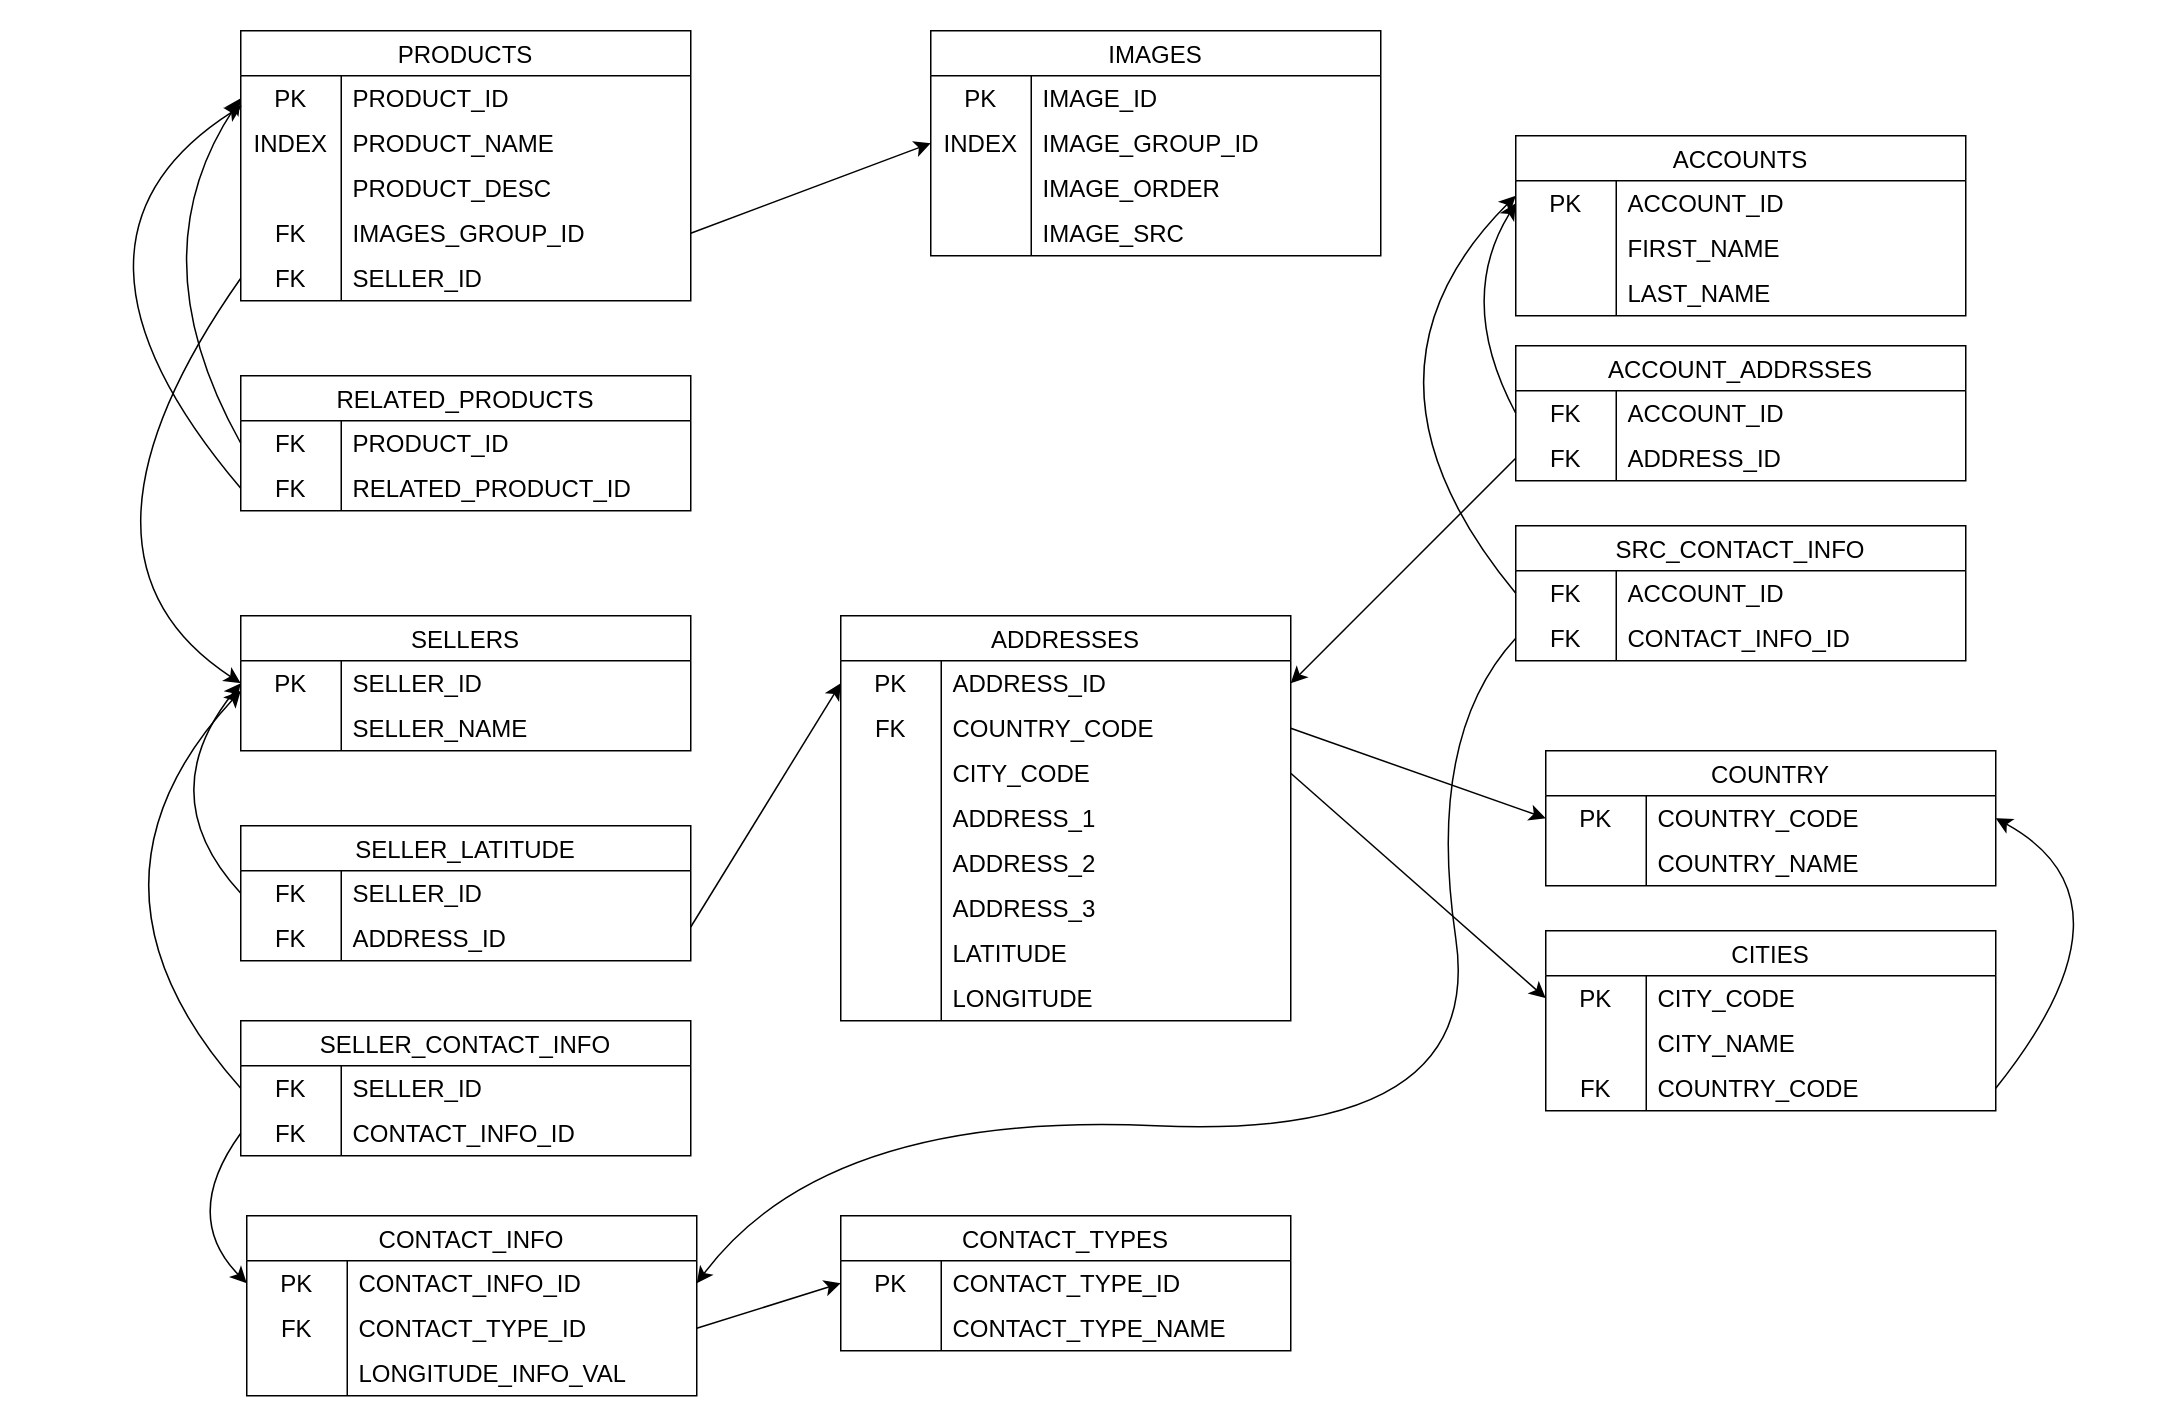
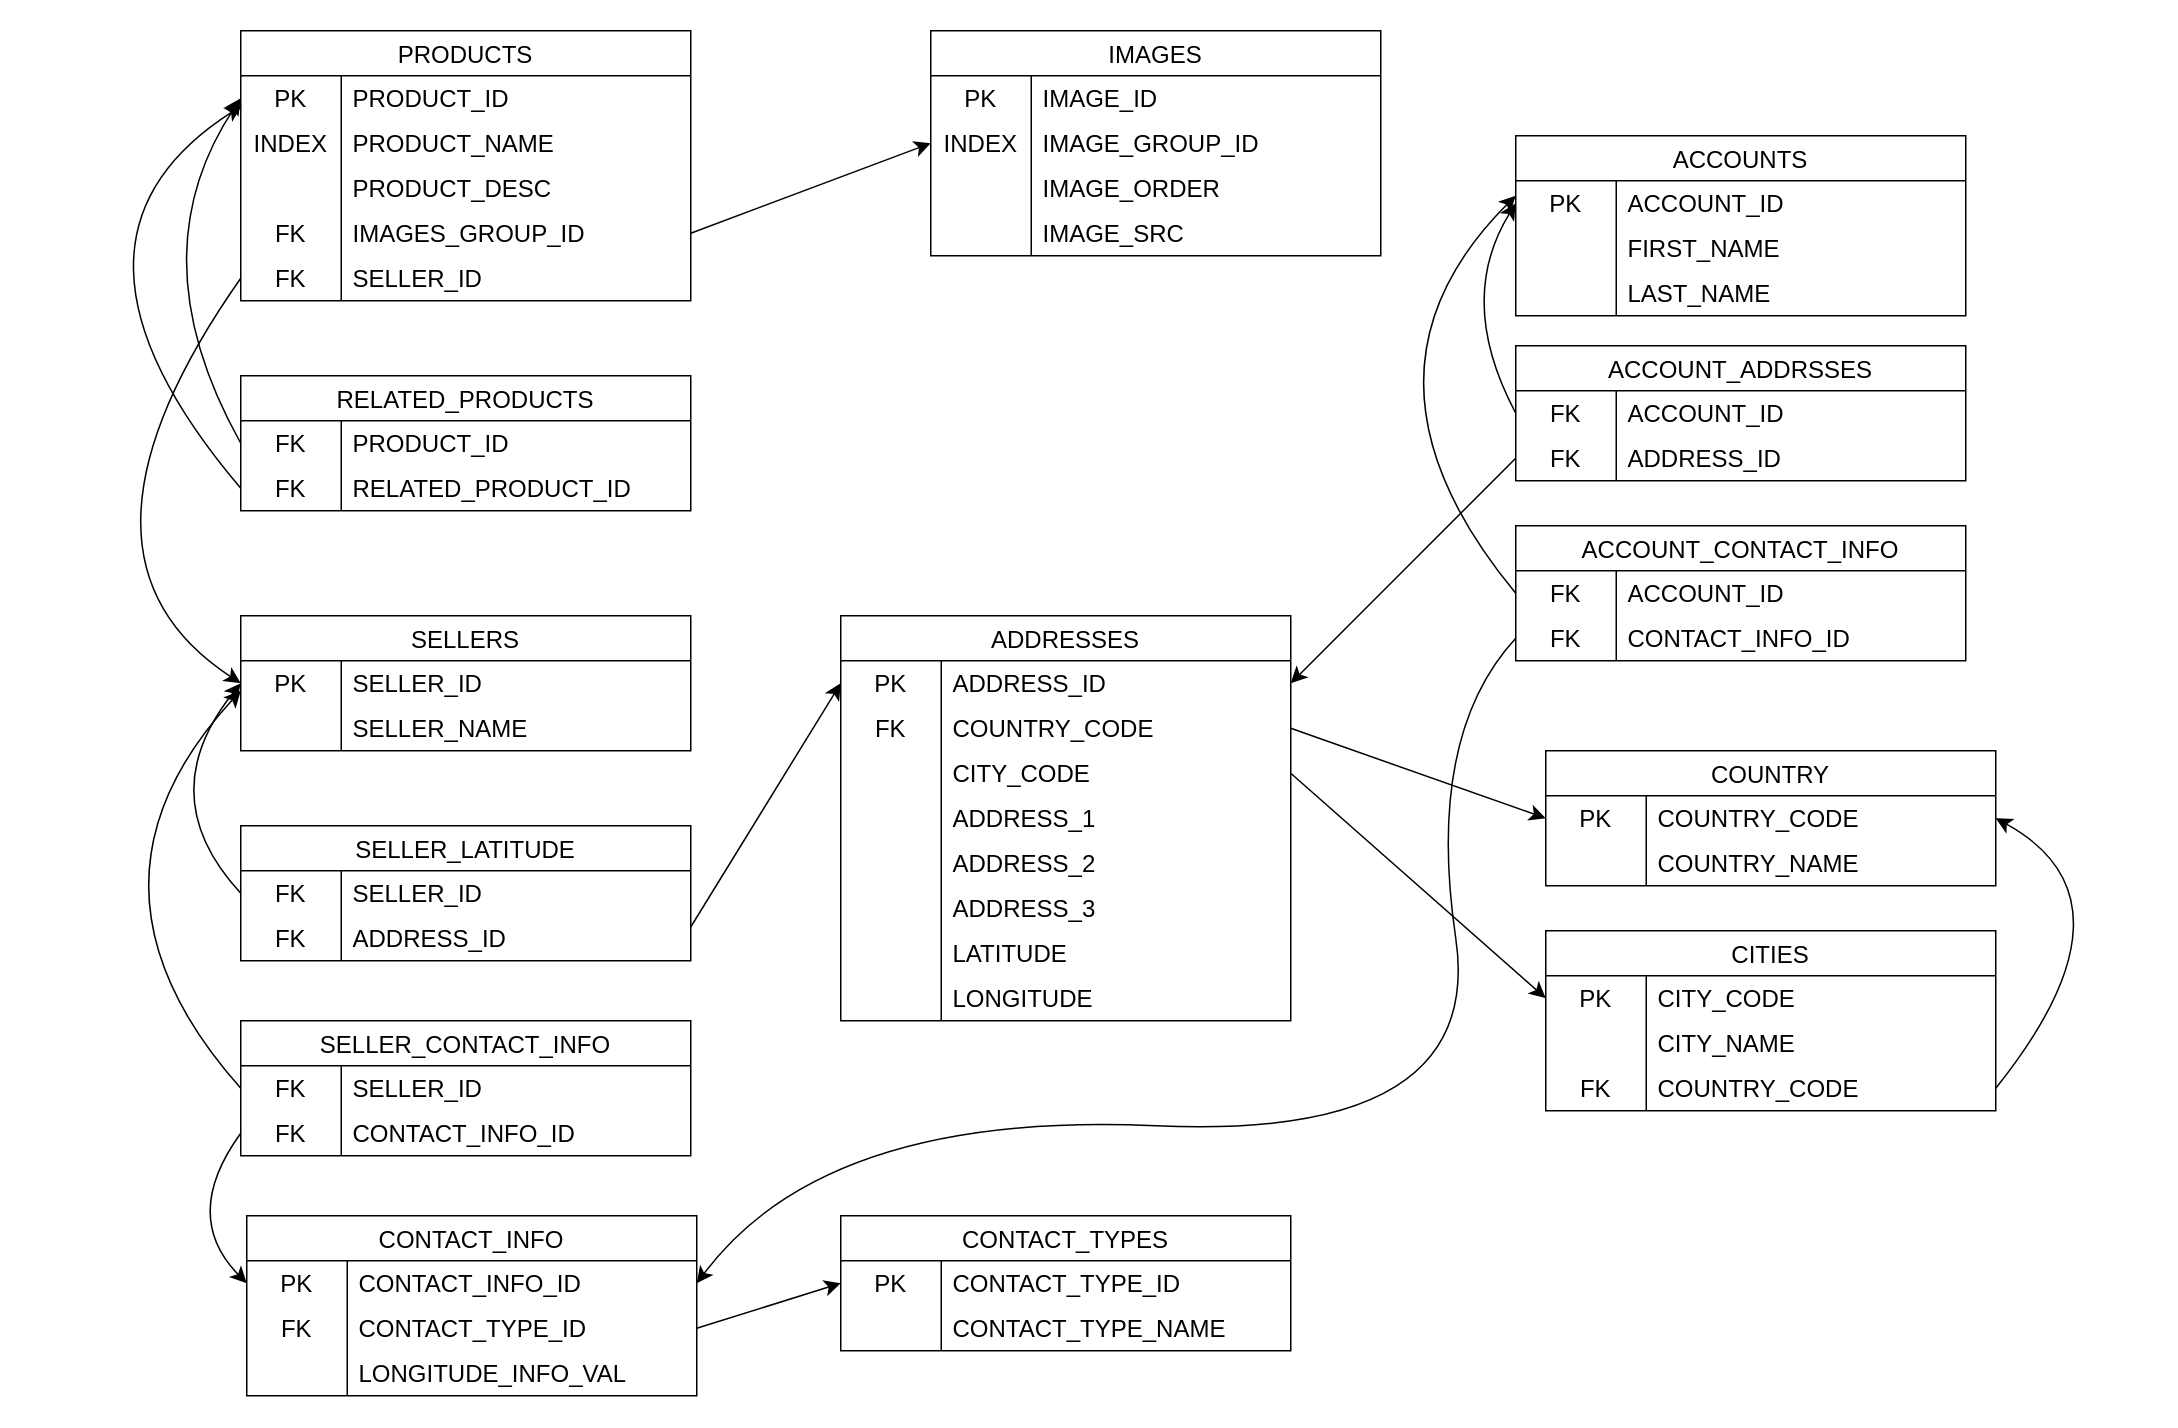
node "SRC_CONTACT_INFO": label "SRC_CONTACT_INFO" -> "ACCOUNT_CONTACT_INFO"
